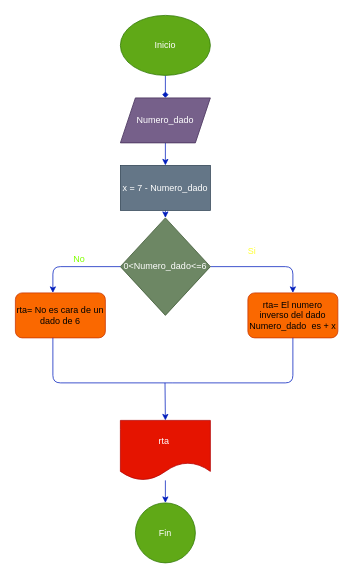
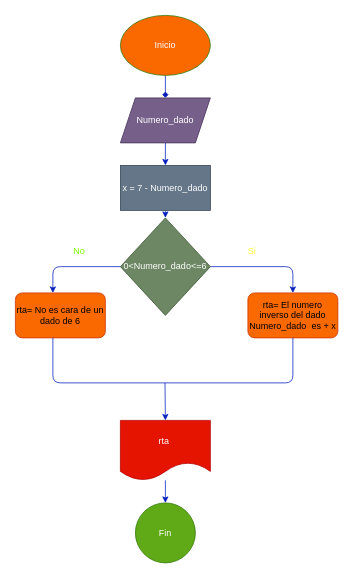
node "Inicio": fillcolor #60a917 -> #fa6800
node "No": moved (79, 259) -> (79, 252)
